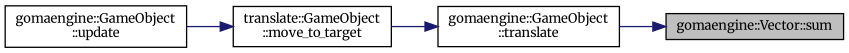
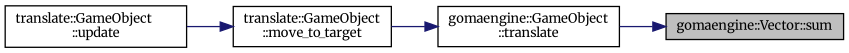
node "gomaengine::GameObject ::update": label "gomaengine::GameObject ::update" -> "translate::GameObject ::update"
